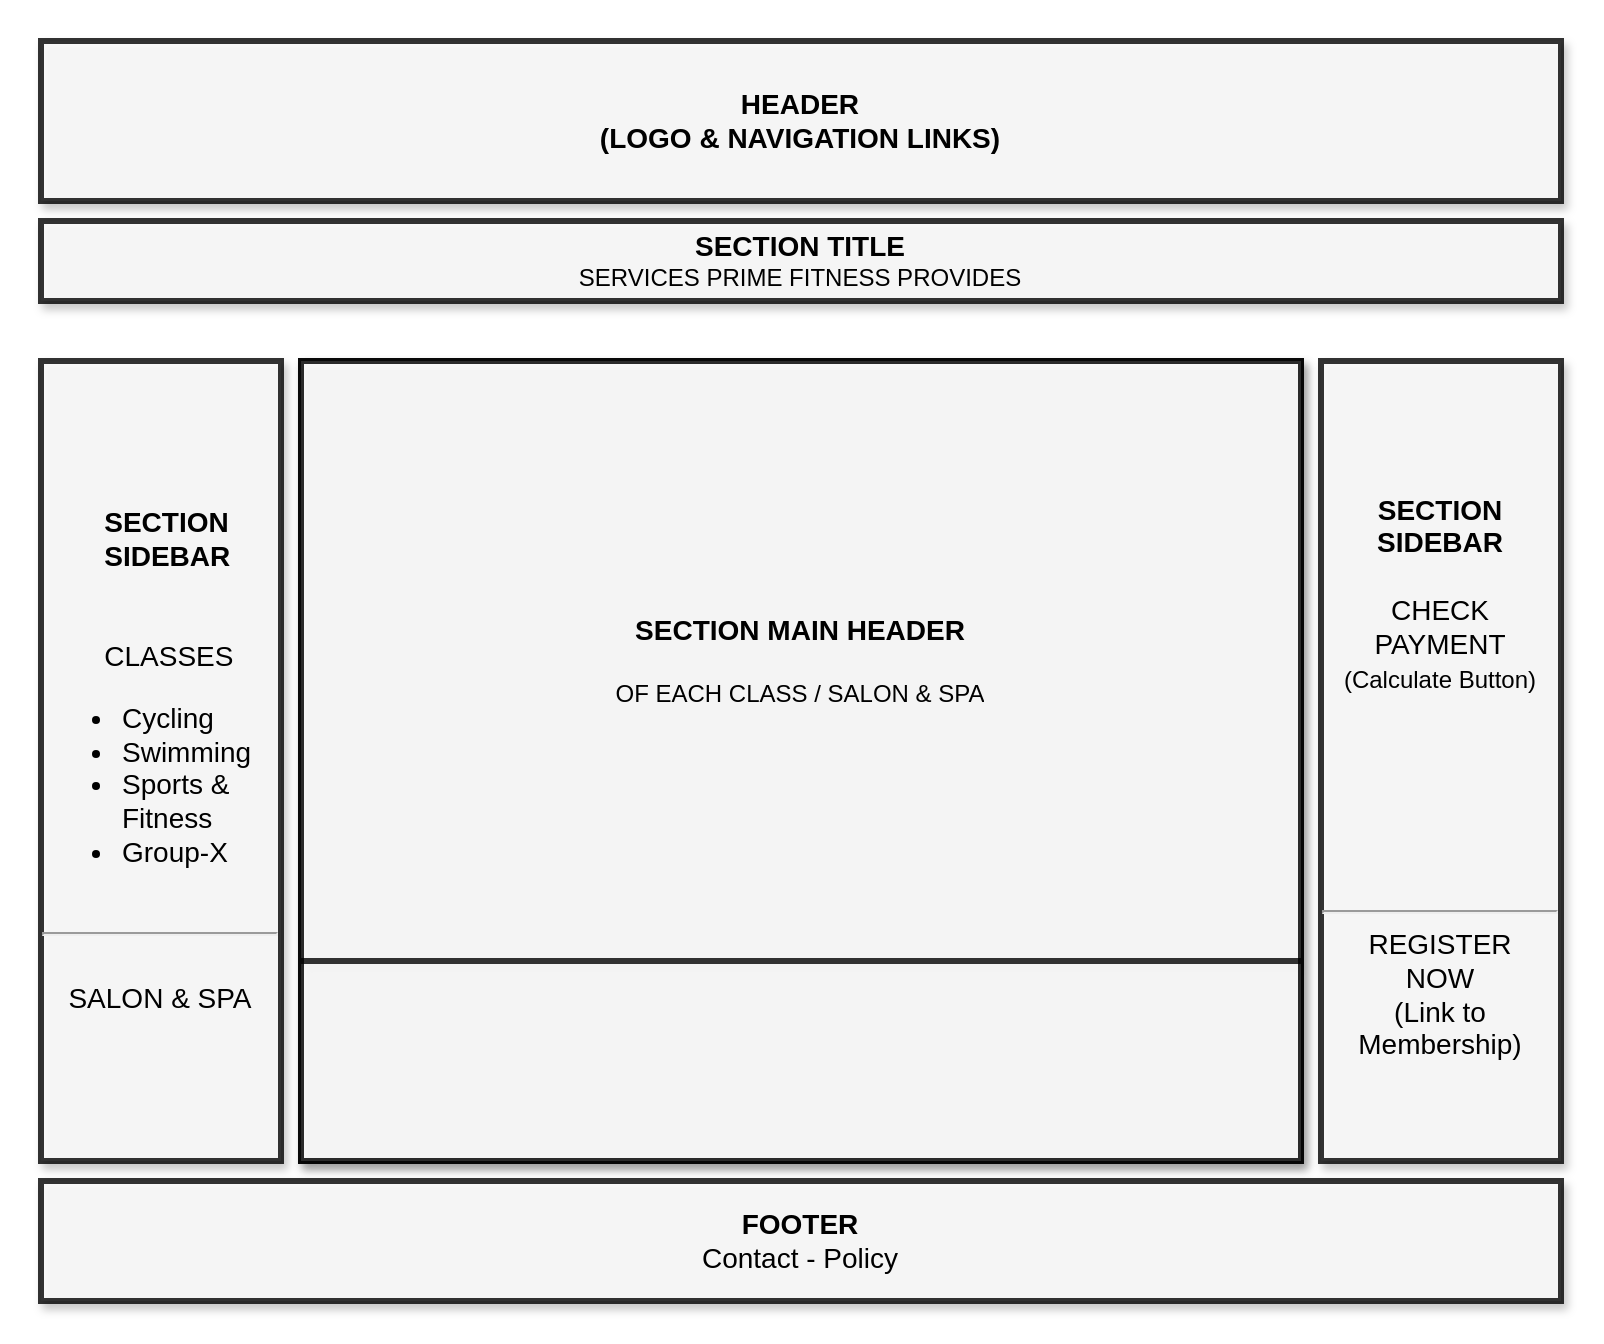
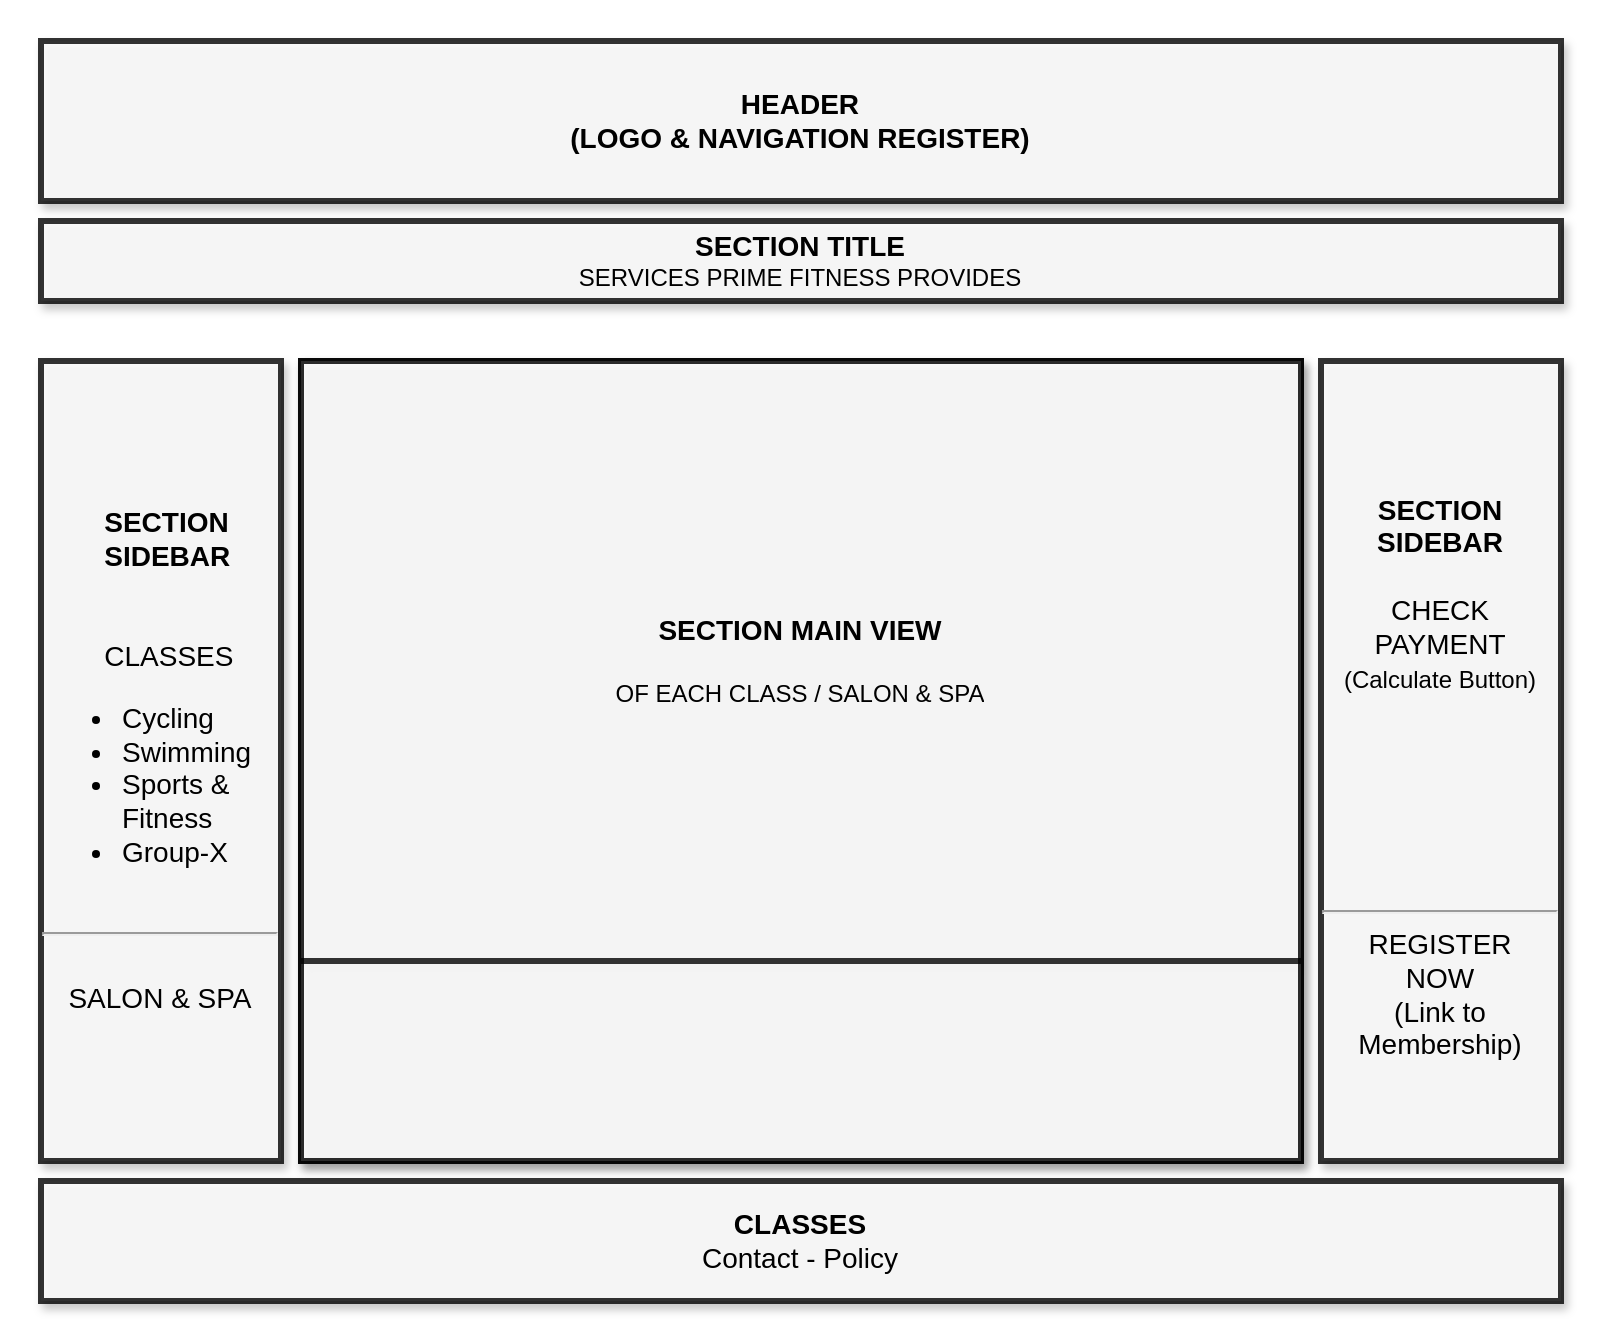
node "HEADER (LOGO & NAVIGATION LINKS)": label "HEADER (LOGO & NAVIGATION LINKS)" -> "HEADER (LOGO & NAVIGATION REGISTER)"
node "SECTION MAIN HEADER OF EACH CLASS / SALON & SPA": label "SECTION MAIN HEADER OF EACH CLASS / SALON & SPA" -> "SECTION MAIN VIEW OF EACH CLASS / SALON & SPA"
node "FOOTER Contact - Policy": label "FOOTER Contact - Policy" -> "CLASSES Contact - Policy"
